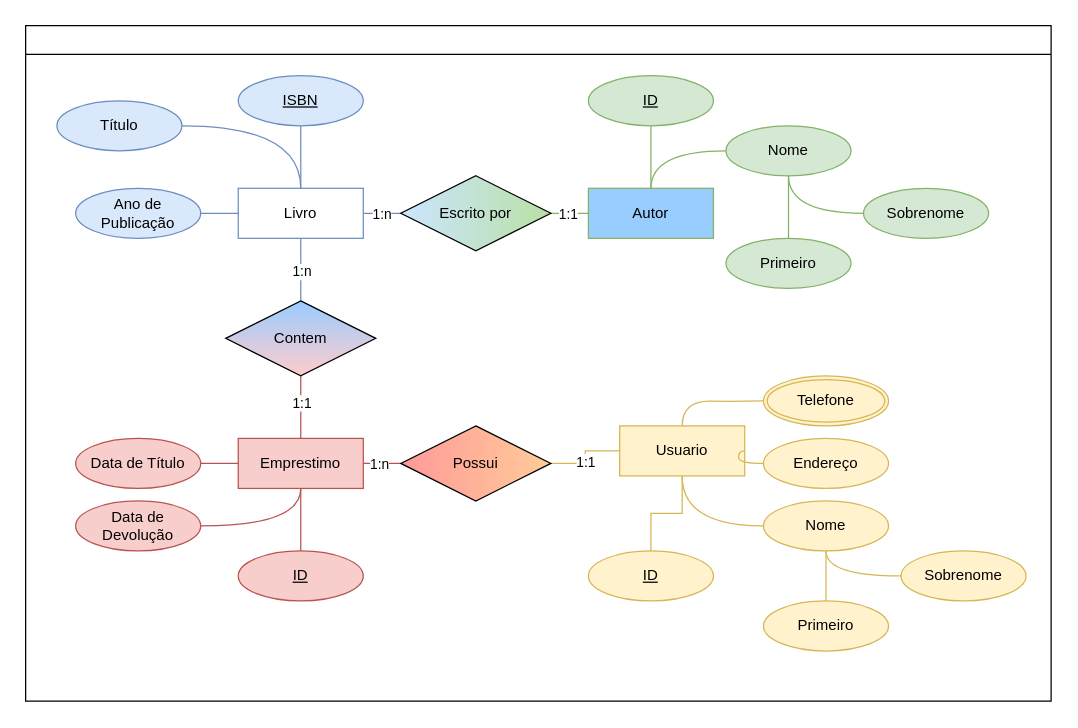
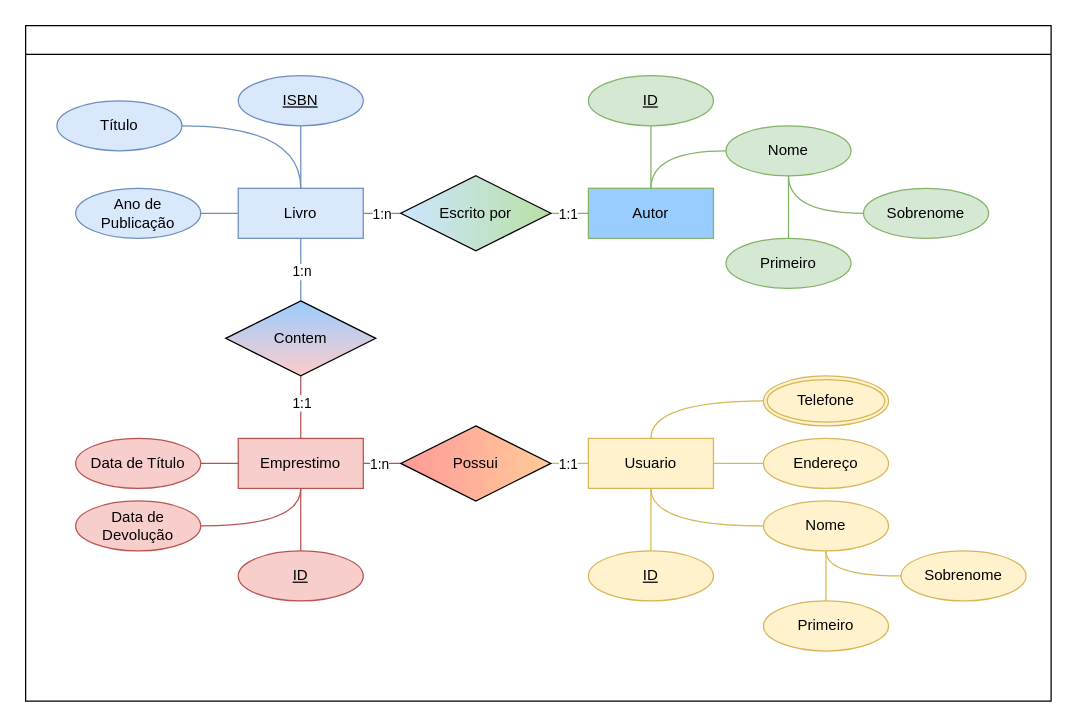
node "Livro": fillcolor #ffffff -> #dae8fc
node "Usuario": moved (682, 451) -> (651, 463)
